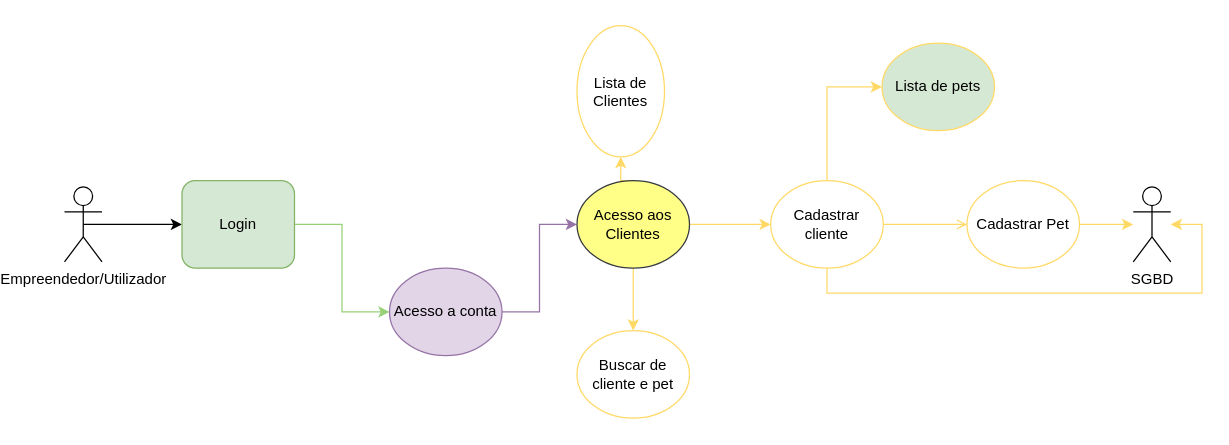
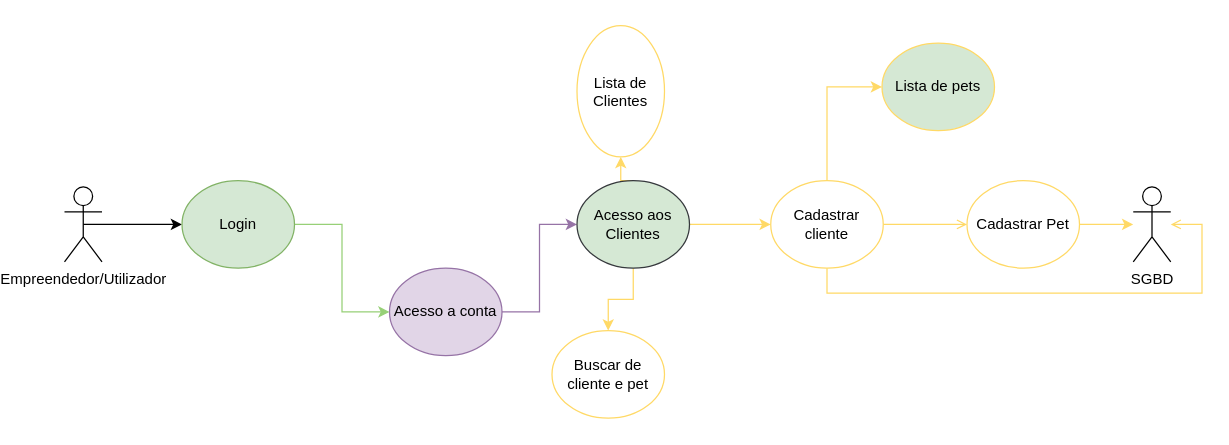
node "Login": shape rounded rectangle -> ellipse
node "Acesso aos Clientes": fillcolor #ffff88 -> #d5e8d4
edge "Cadastrar cliente" -> "SGBD": arrowhead classic -> open
node "Buscar de cliente e pet": moved (633, 374) -> (608, 374)
